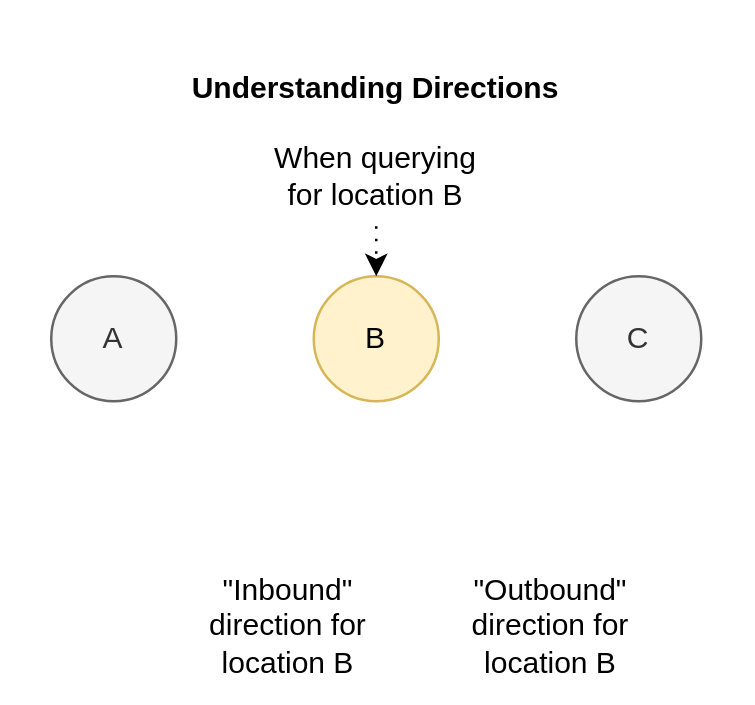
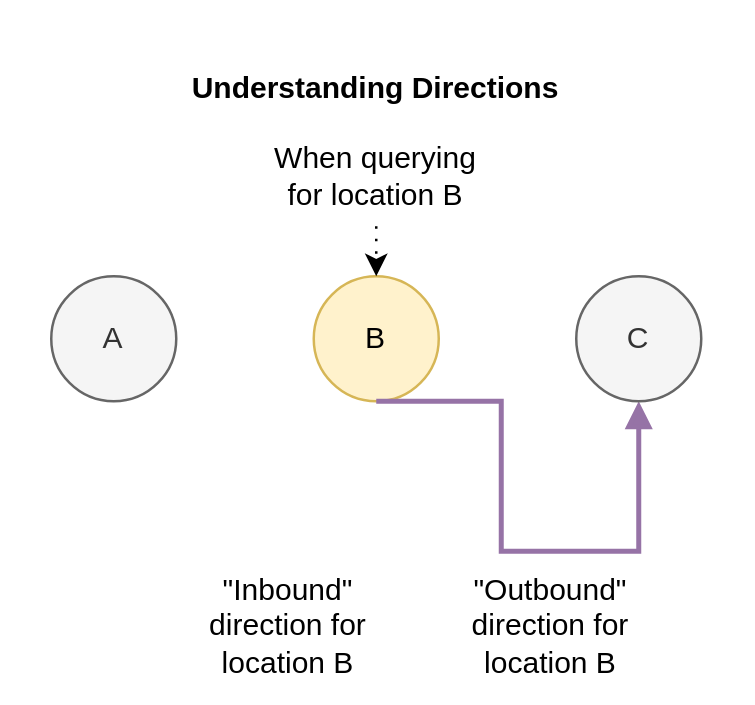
edge "B" -> "C": added
